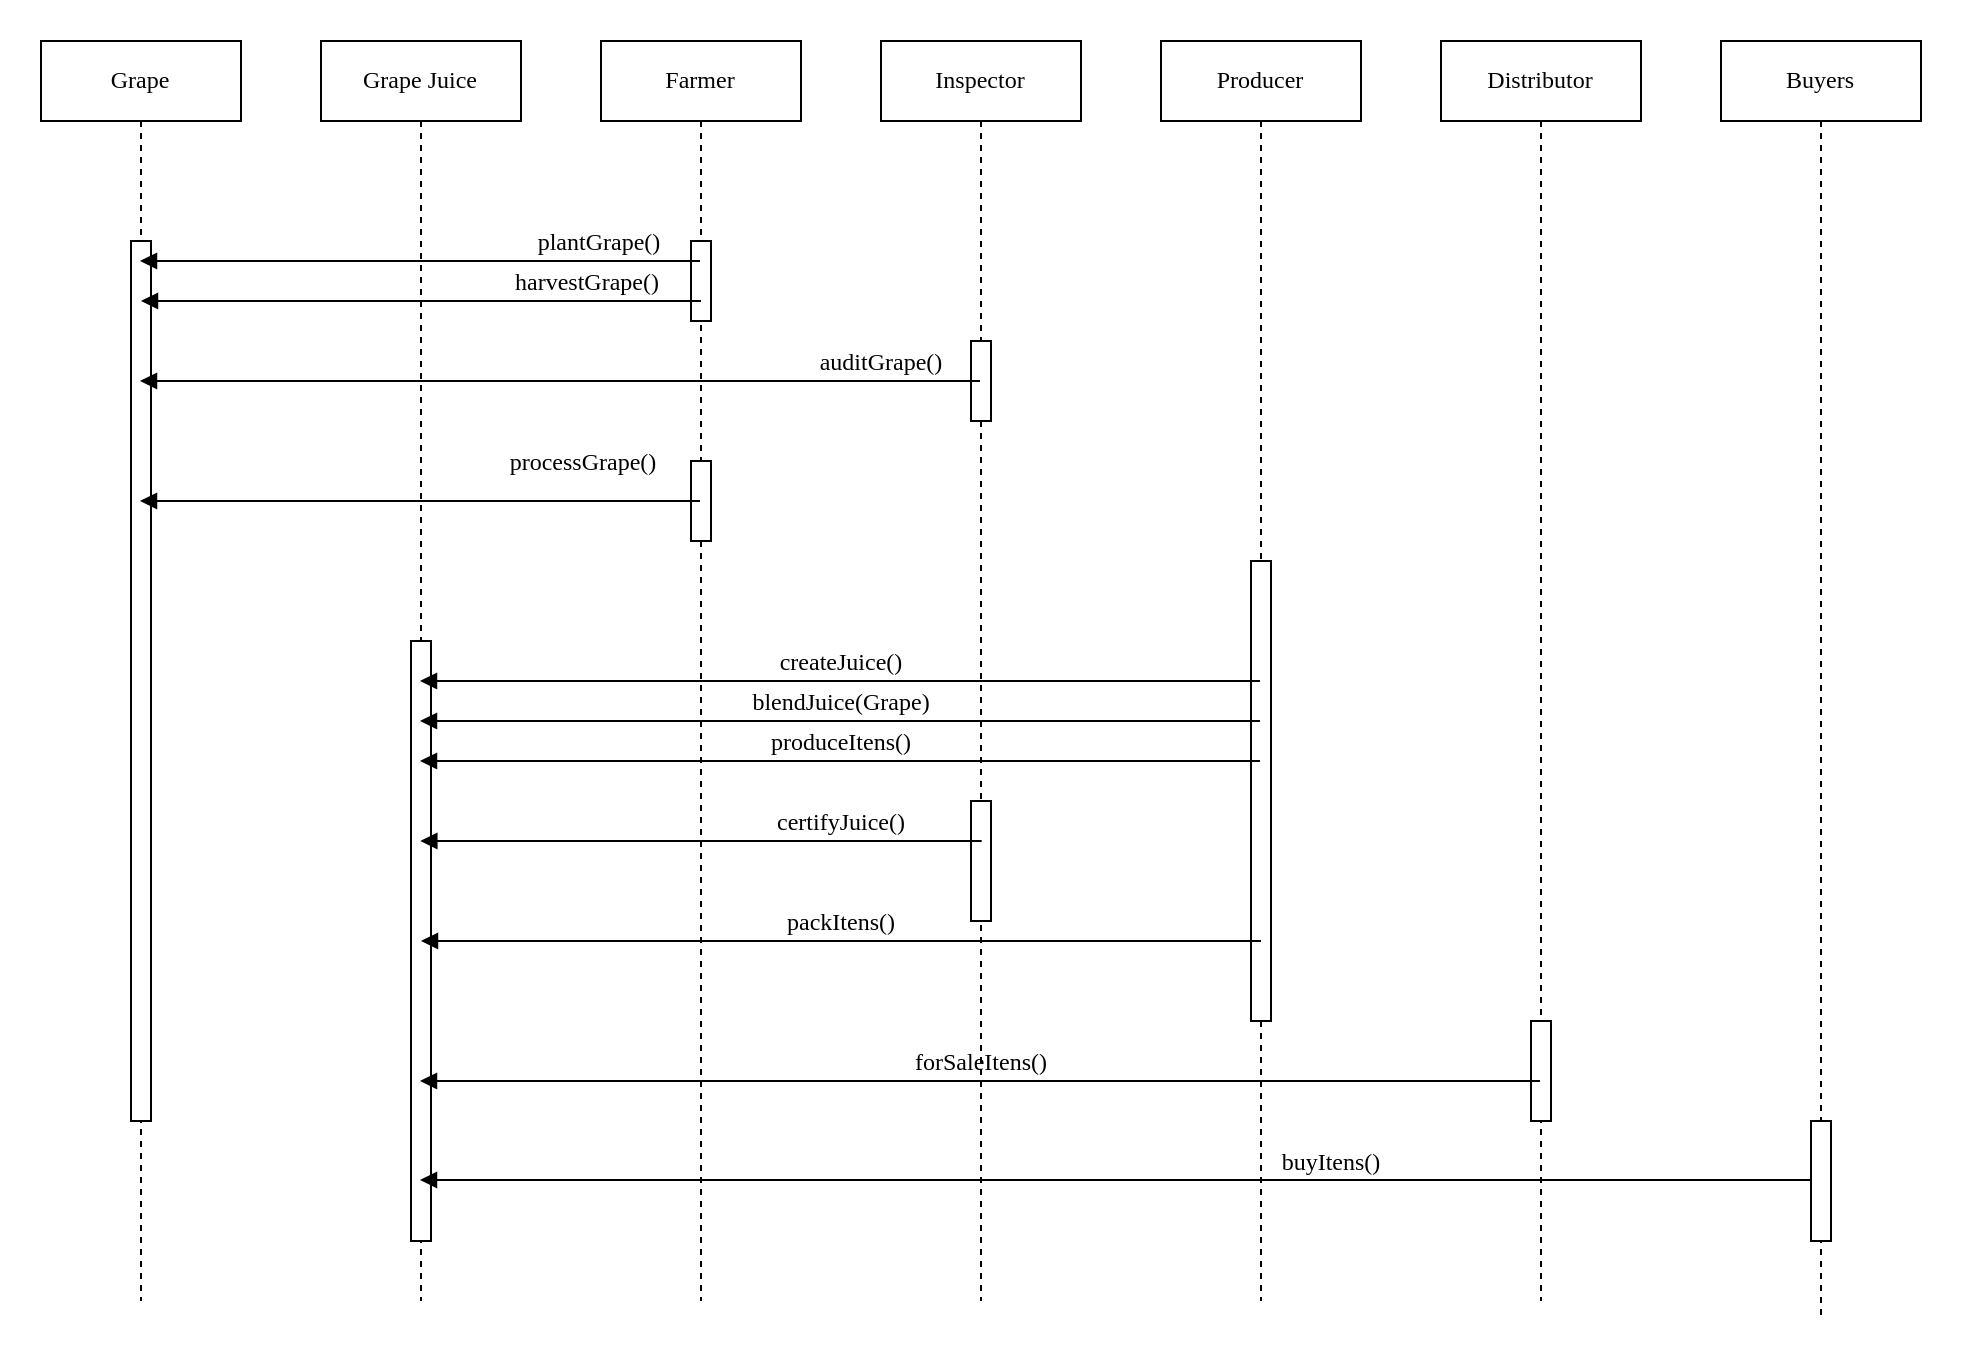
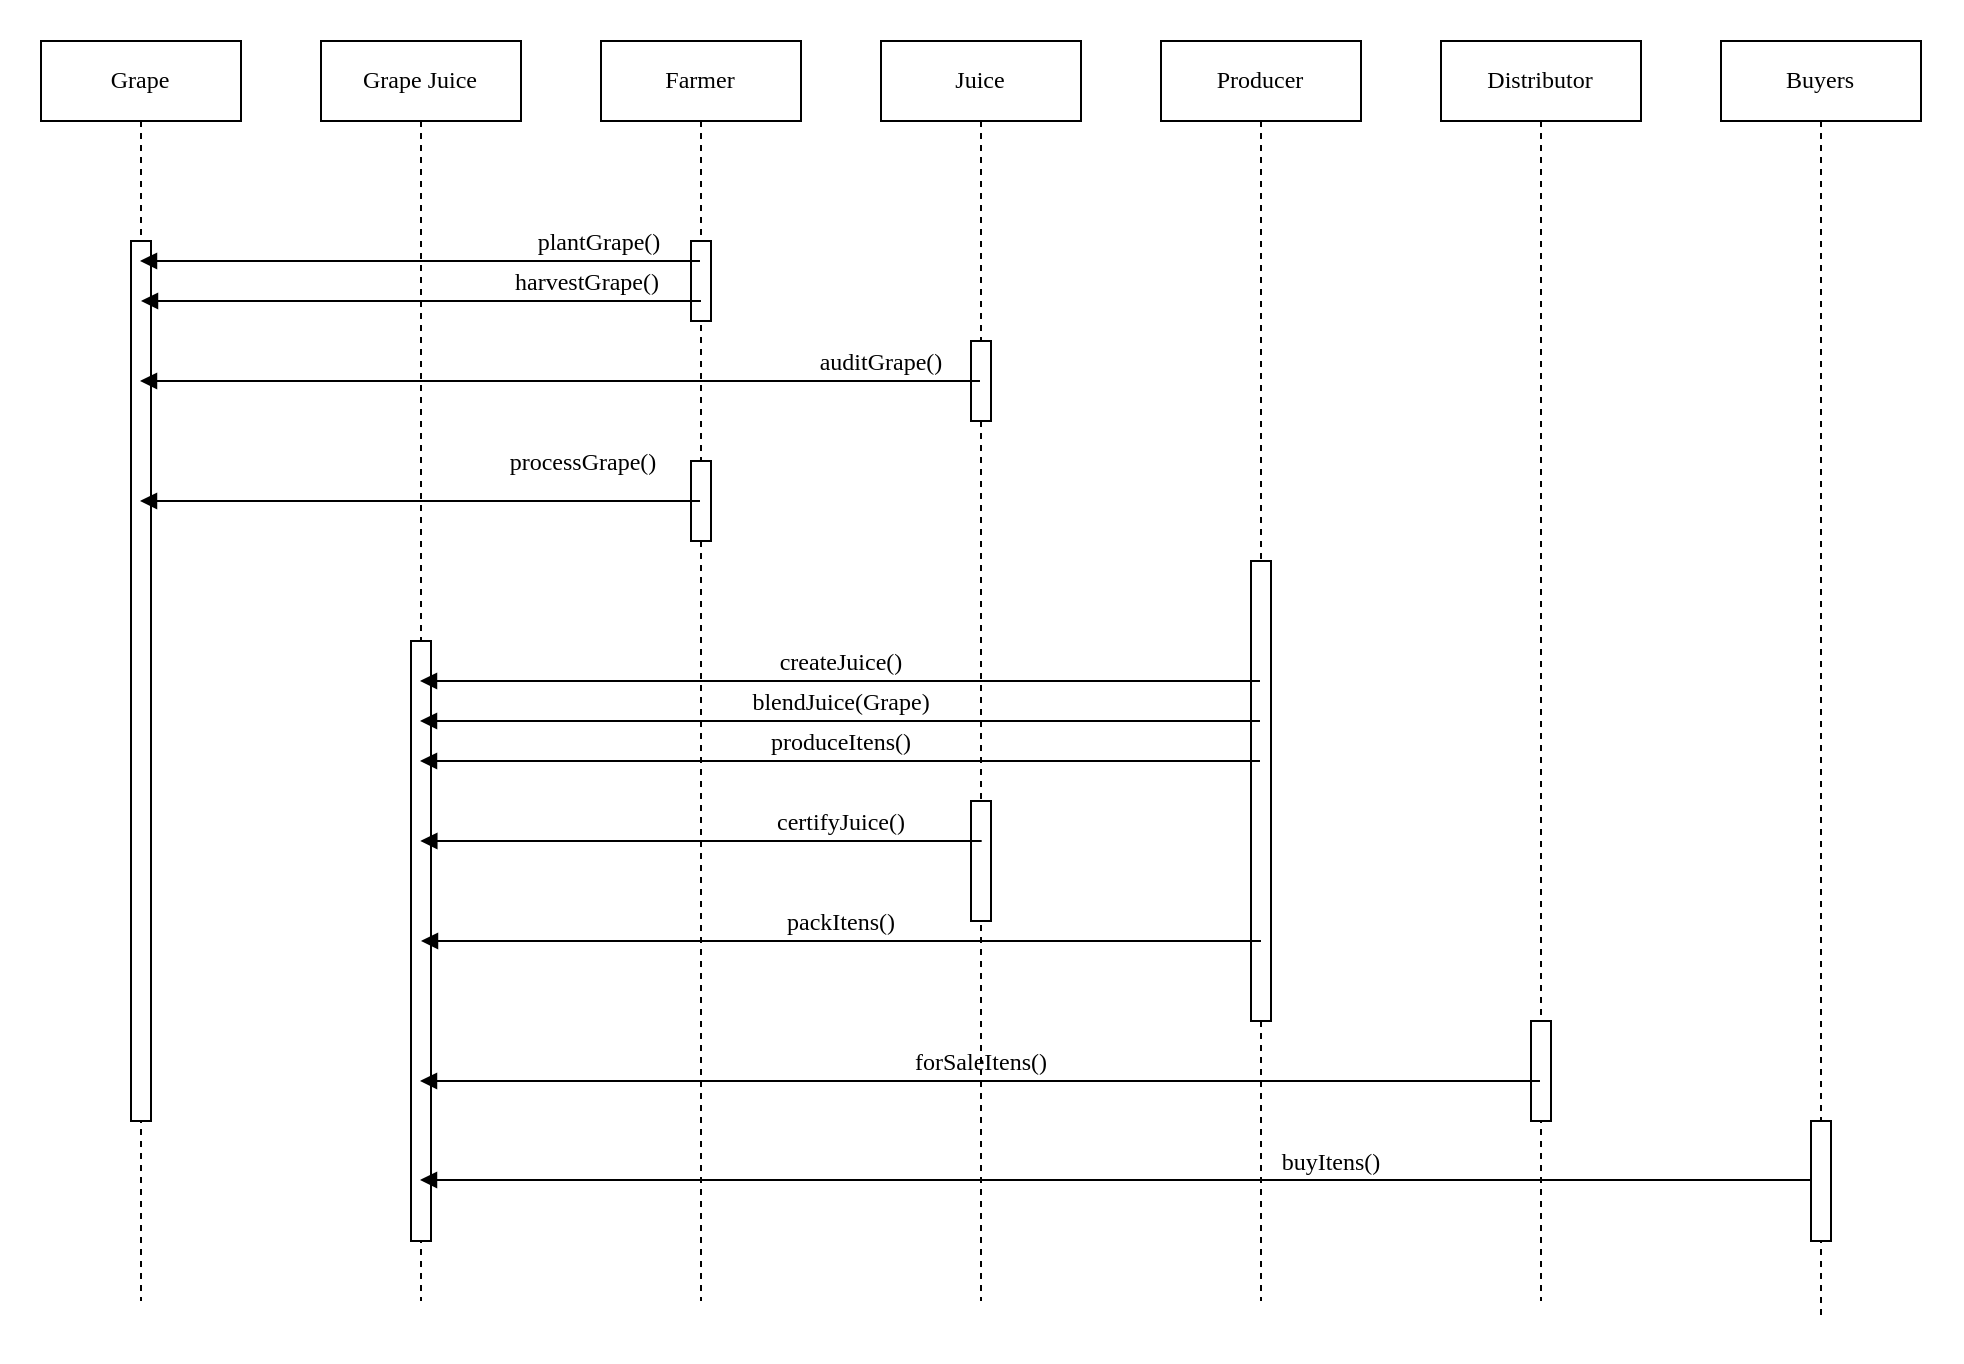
node "Inspector": label "Inspector" -> "Juice"
